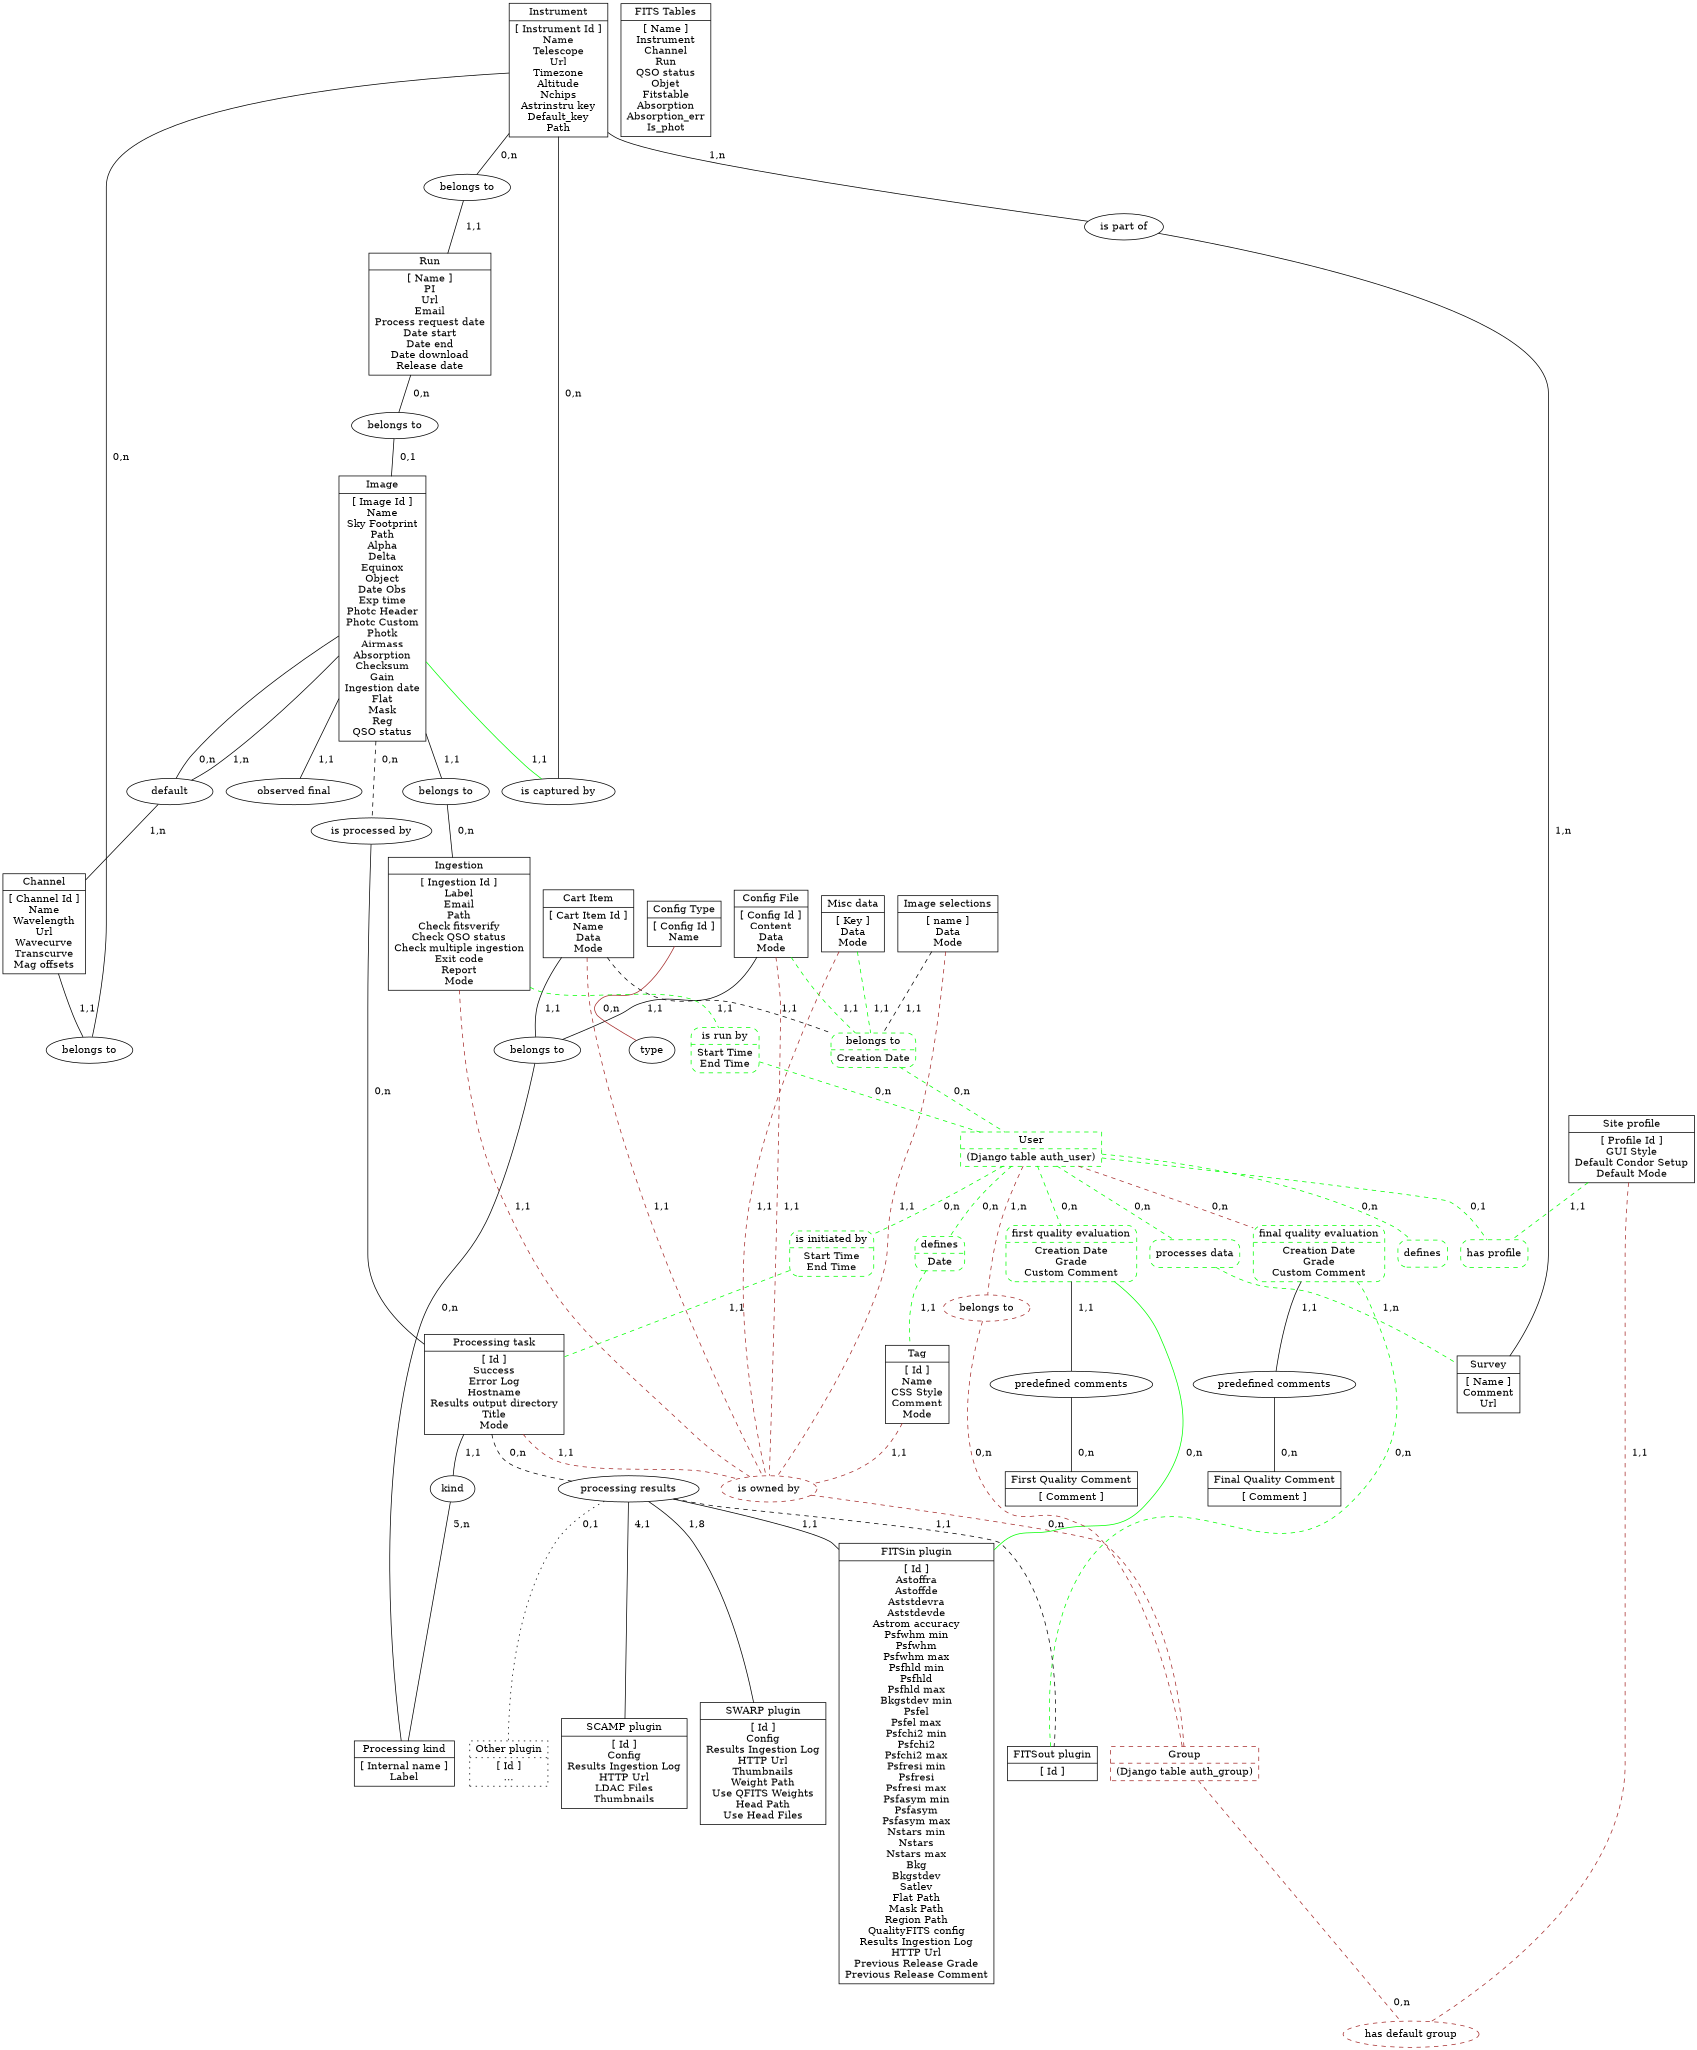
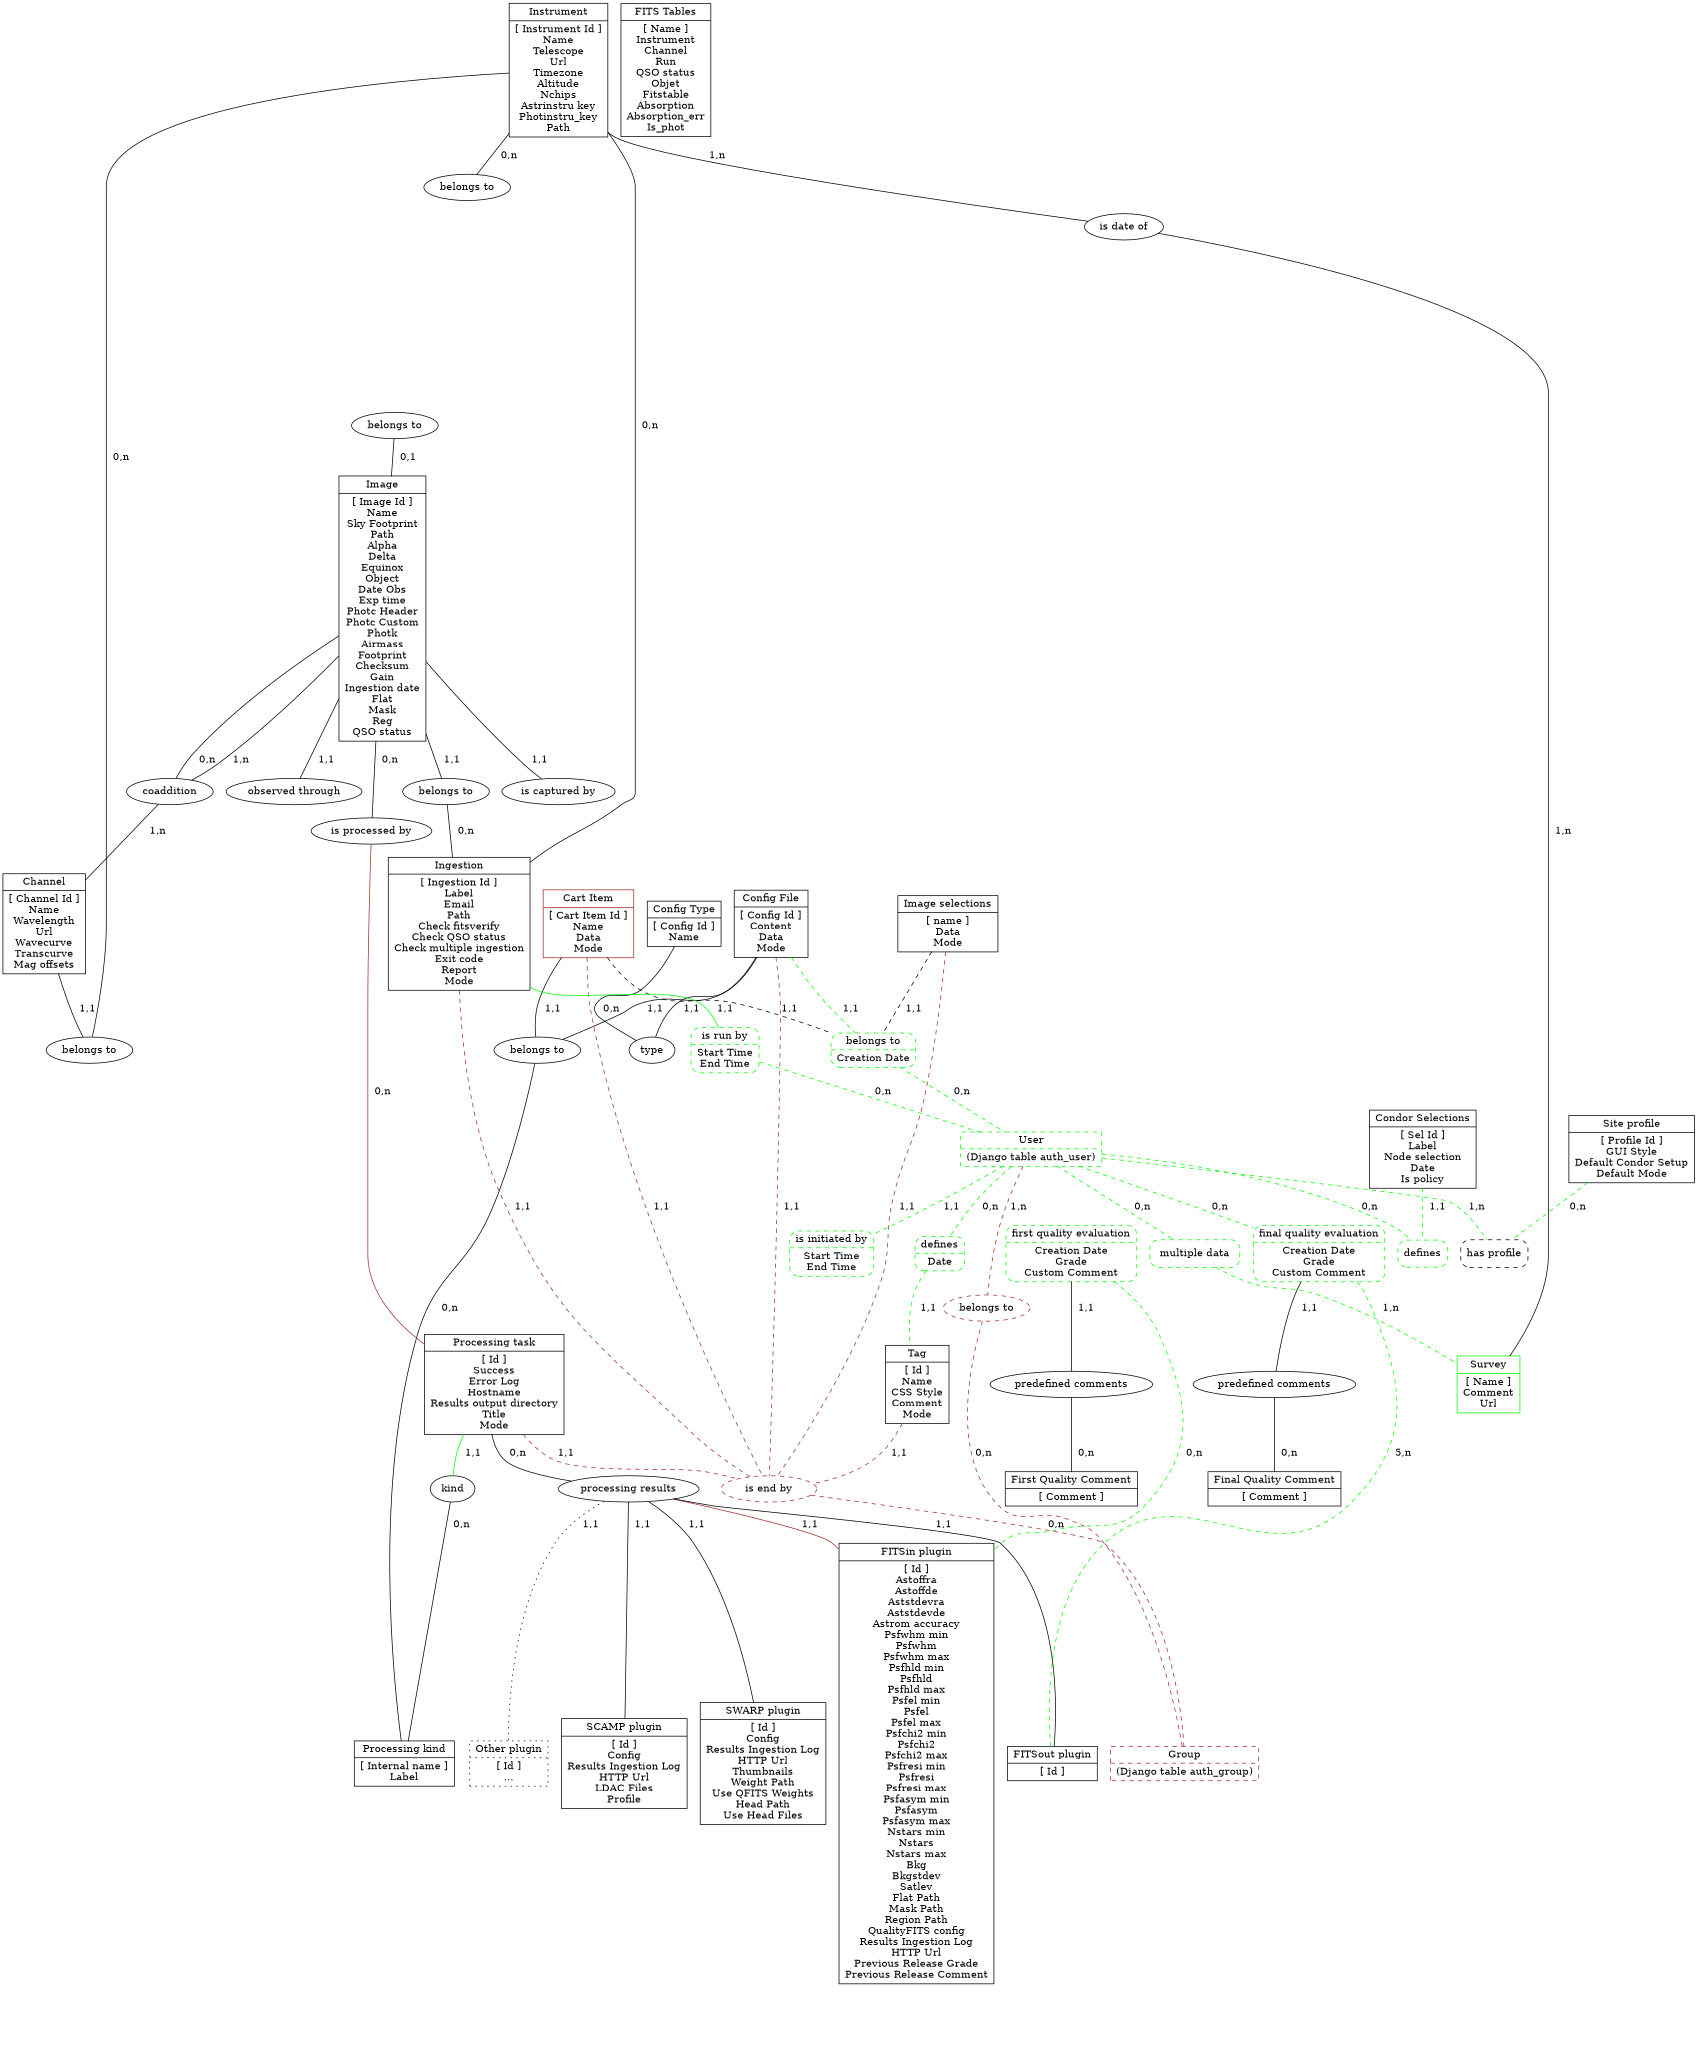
node "Instrument": text "Default_key" -> "Photinstru_key"
node "is part of": label "is part of" -> "is date of"
node "Run": removed
edge "Instrument" -- "is captured by": now "Instrument" -- "Ingestion"
node "Image": text "Absorption" -> "Footprint"
edge "Image" -- "is captured by": color green -> black
edge "Image" -- "is processed by": style dashed -> solid
node "default": label "default" -> "coaddition"
node "observed final": label "observed final" -> "observed through"
node "Cart Item": color black -> brown
node "Misc data": removed
edge "Ingestion" -- "is run by": style dashed -> solid
edge "Config Type" -- "type": color brown -> black
edge "Config File" -- "type": added, label "1,1"
edge "is processed by" -- "Processing task": color black -> brown
node "Condor Selections": added
edge "User" -- "first quality evaluation": removed, label "0,n"
edge "User" -- "final quality evaluation": color brown -> green
edge "User" -- "is initiated by": label "  0,n" -> "  1,1"
edge "User" -- "has profile": label "  0,1" -> " 1,n"
edge "Site profile" -- "has profile": label "  1,1" -> "  0,n"
node "processes data": label "processes data" -> "multiple data"
node "has profile": color green -> black
edge "is initiated by" -- "Processing task": removed, label "1,1"
node "Survey": color black -> green
edge "final quality evaluation" -- "FITSout plugin": label "  0,n" -> "  5,n"
edge "Processing task" -- "kind": color black -> green
edge "first quality evaluation" -- "FITSin plugin": style solid -> dashed
edge "Processing task" -- "processing results": style dashed -> solid
node "is owned by": label "is owned by" -> "is end by"
edge "processing results" -- "FITSin plugin": color black -> brown
edge "kind" -- "Processing kind": label "  5,n" -> "  0,n"
edge "processing results" -- "Other plugin": label "  0,1" -> "  1,1"
edge "processing results" -- "SCAMP plugin": label "  4,1" -> "  1,1"
edge "processing results" -- "SWARP plugin": label "  1,8" -> "  1,1"
edge "processing results" -- "FITSout plugin": style dashed -> solid
node "FITSin plugin": text "Bkgstdev min" -> "Psfel min"
node "SCAMP plugin": text "Thumbnails" -> "Profile"
node "has default group": removed
